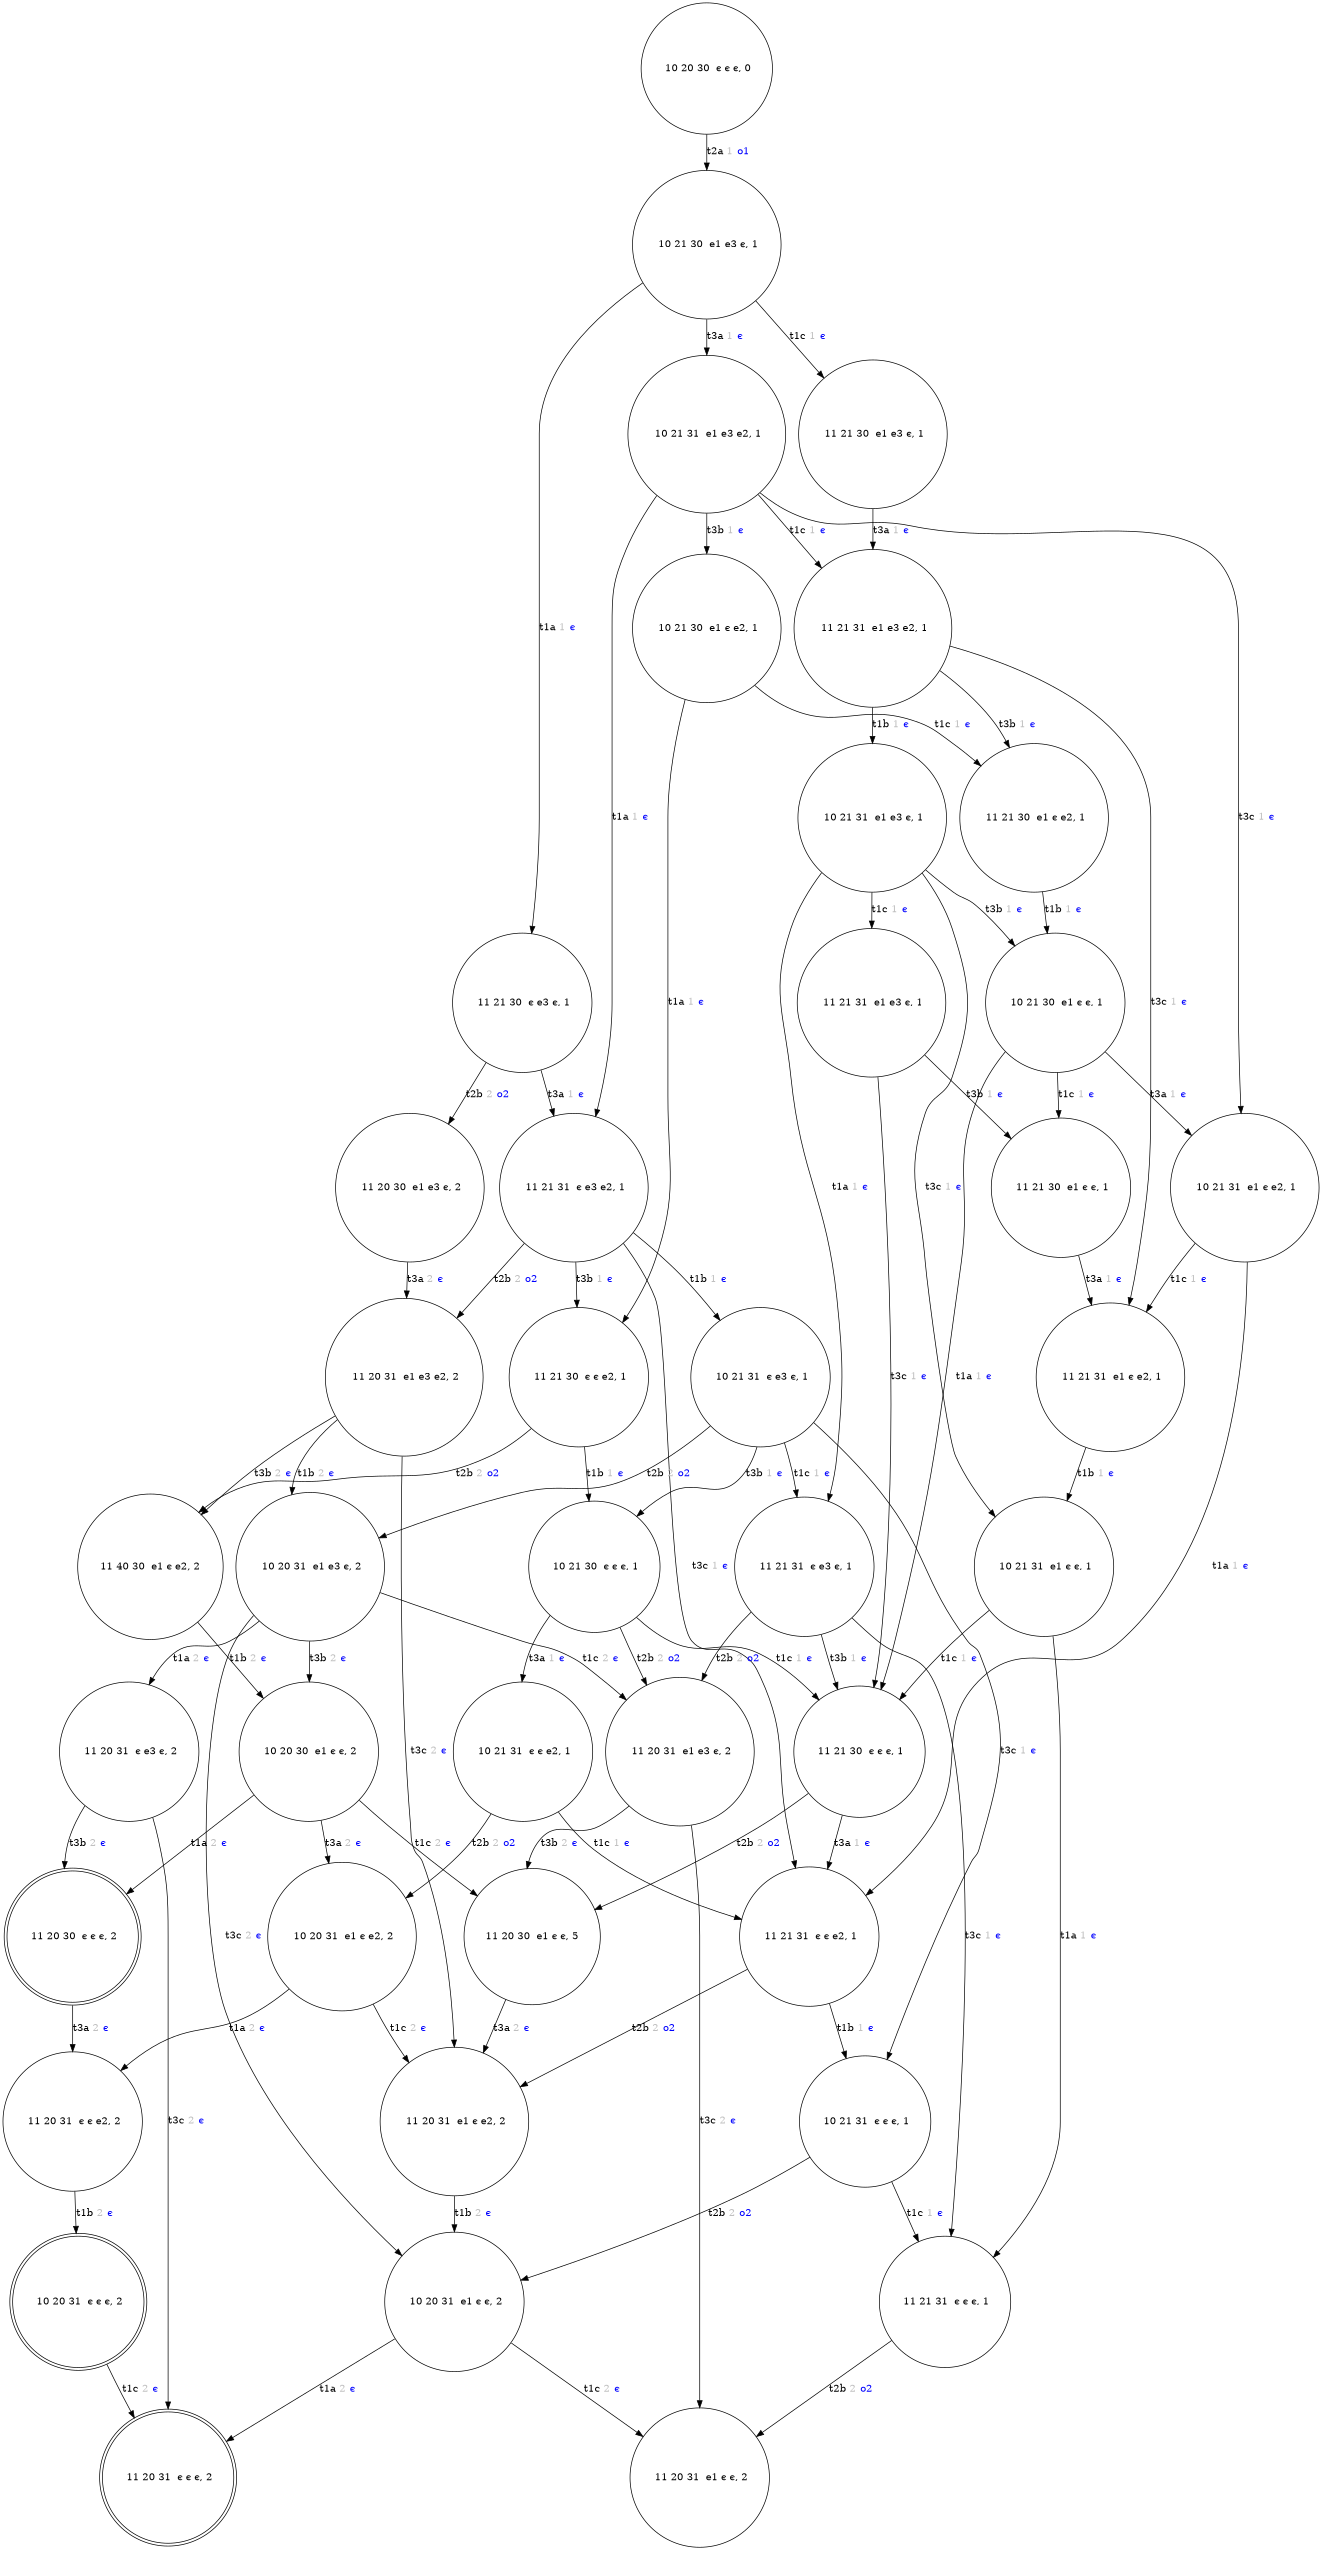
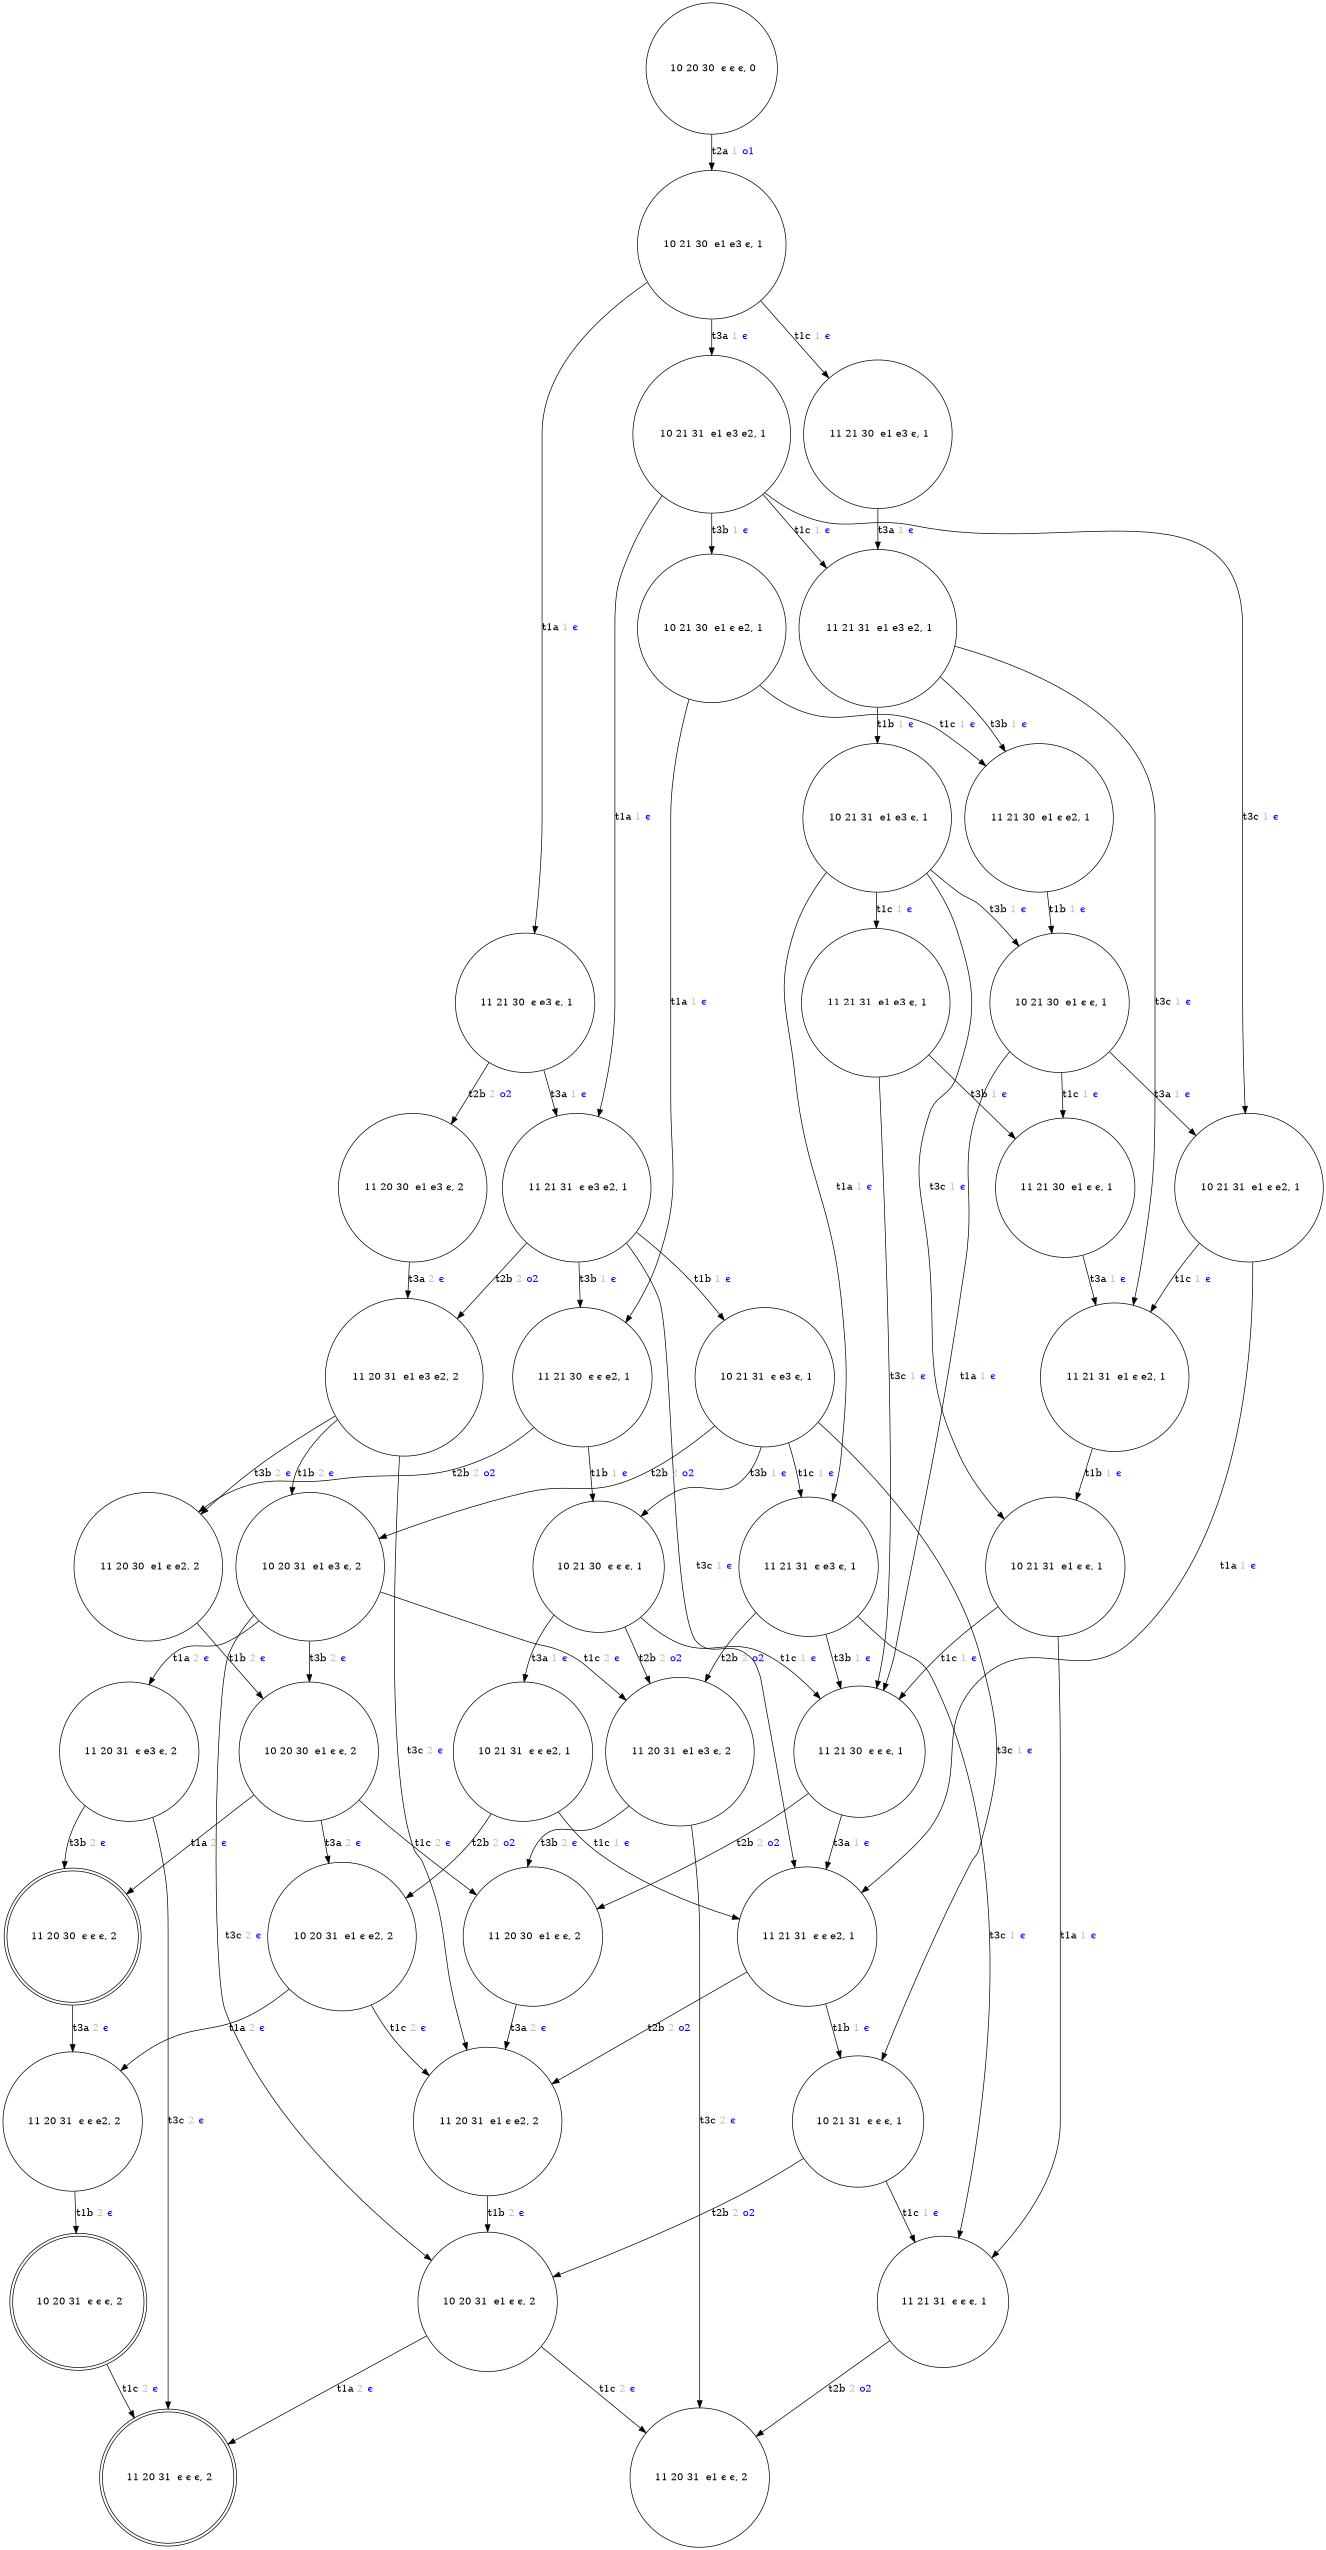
node "11 40 30  e1 ϵ e2, 2": label "11 40 30  e1 ϵ e2, 2" -> "11 20 30  e1 ϵ e2, 2"
node "11 20 30  e1 ϵ ϵ, 5": label "11 20 30  e1 ϵ ϵ, 5" -> "11 20 30  e1 ϵ ϵ, 2"
